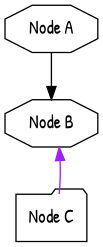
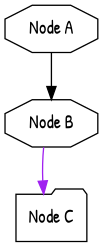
edge "Node C" -> "Node B": reversed
